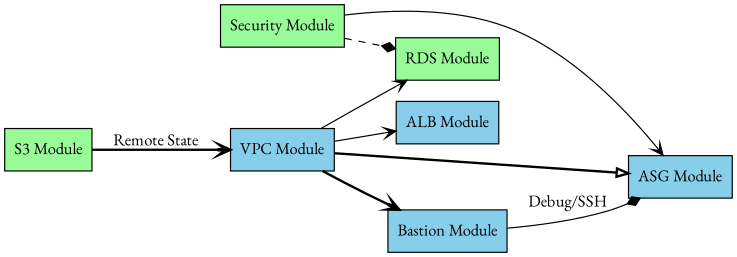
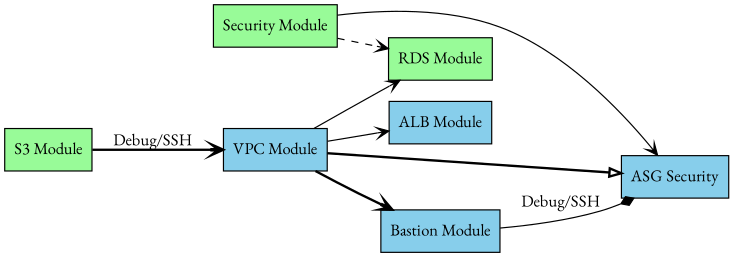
edge "Security Module" -> "RDS Module": arrowhead diamond -> vee
edge "S3 Module" -> "VPC Module": label "Remote State" -> "Debug/SSH"
node "ASG Module": label "ASG Module" -> "ASG Security"
